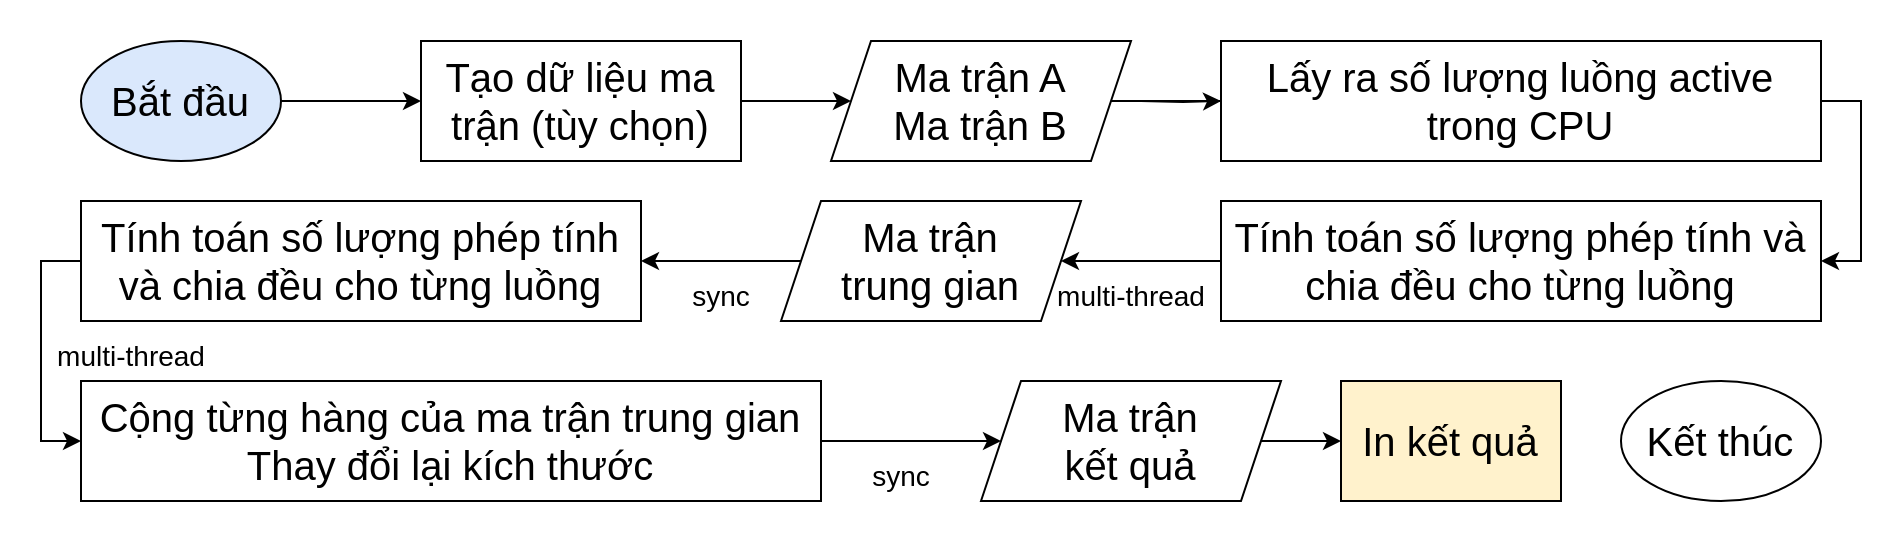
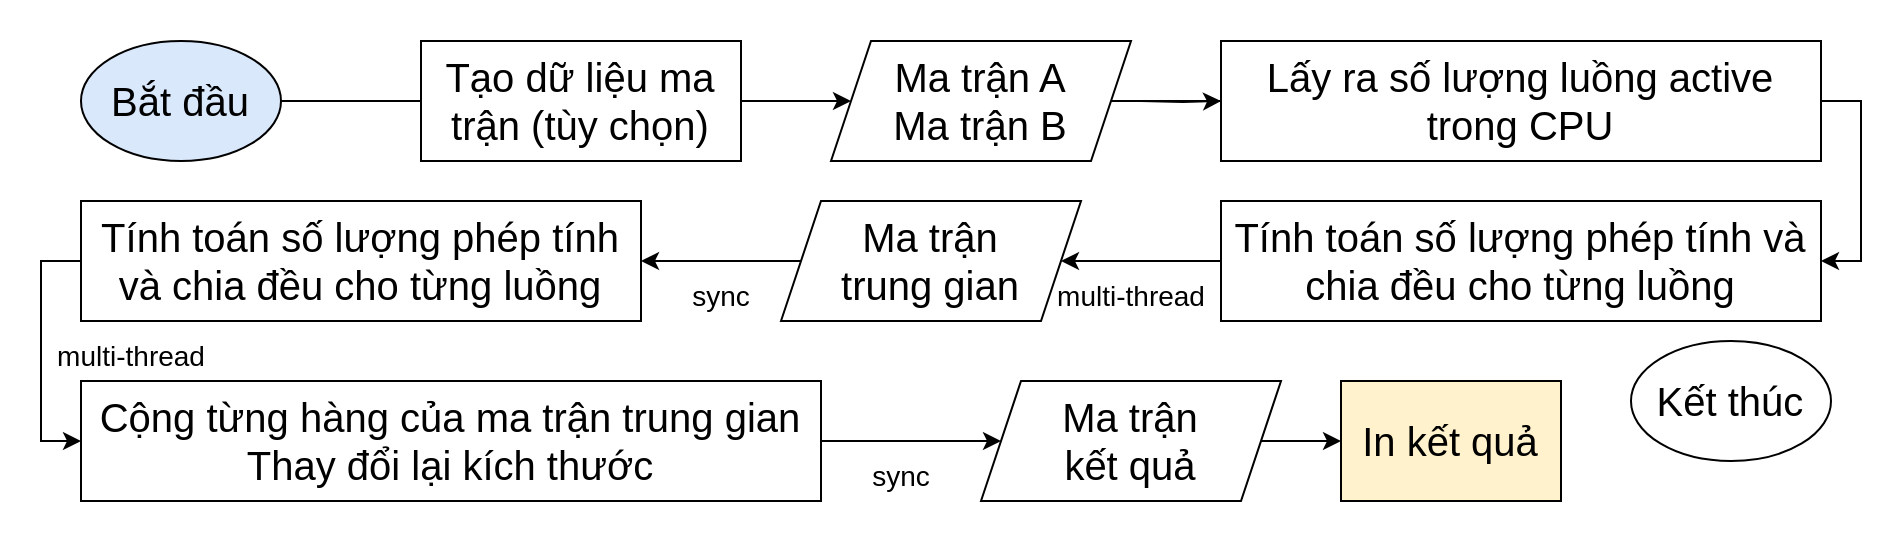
edge "Bắt đầu" -> "Tạo dữ liệu ma trận (tùy chọn)": arrowhead classic -> none
node "Kết thúc": moved (1721, 441) -> (1731, 401)
